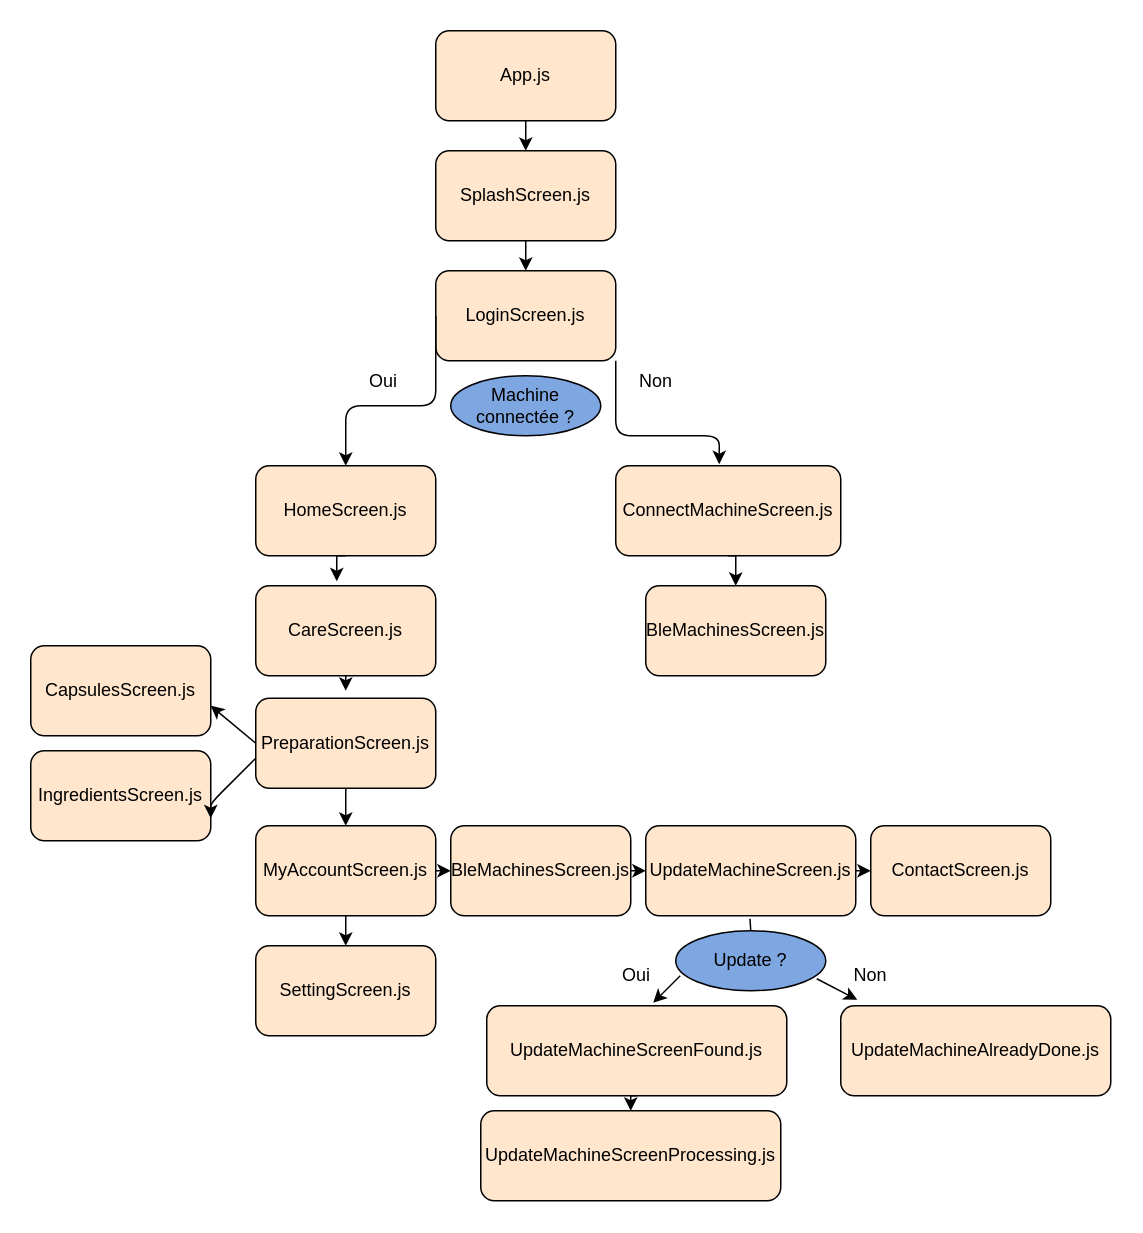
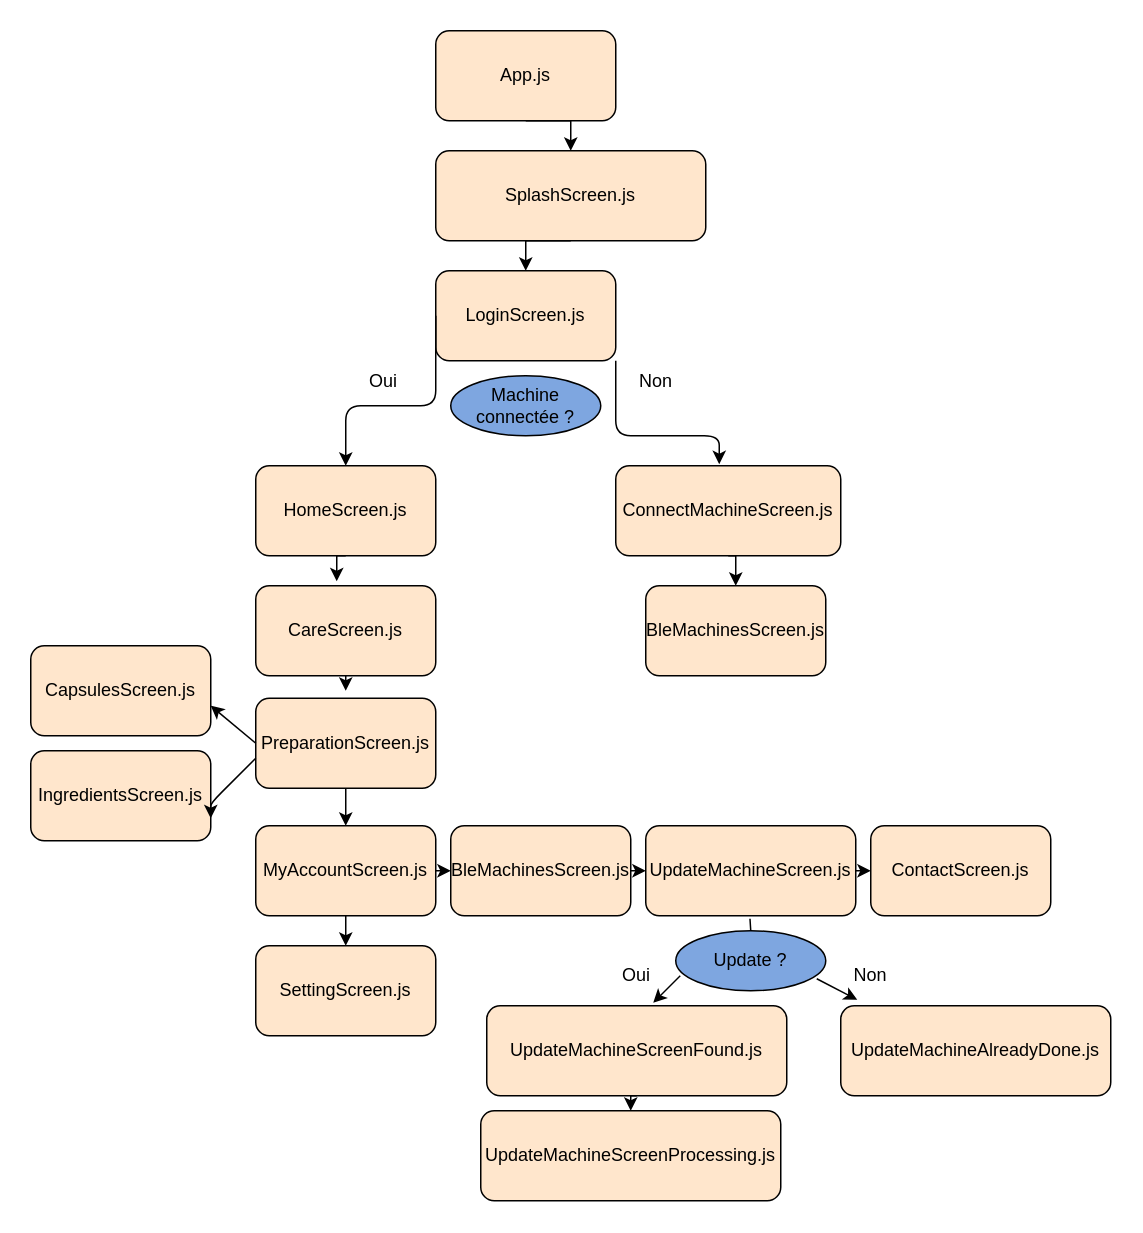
node "SplashScreen.js": size 180x90 -> 270x90
